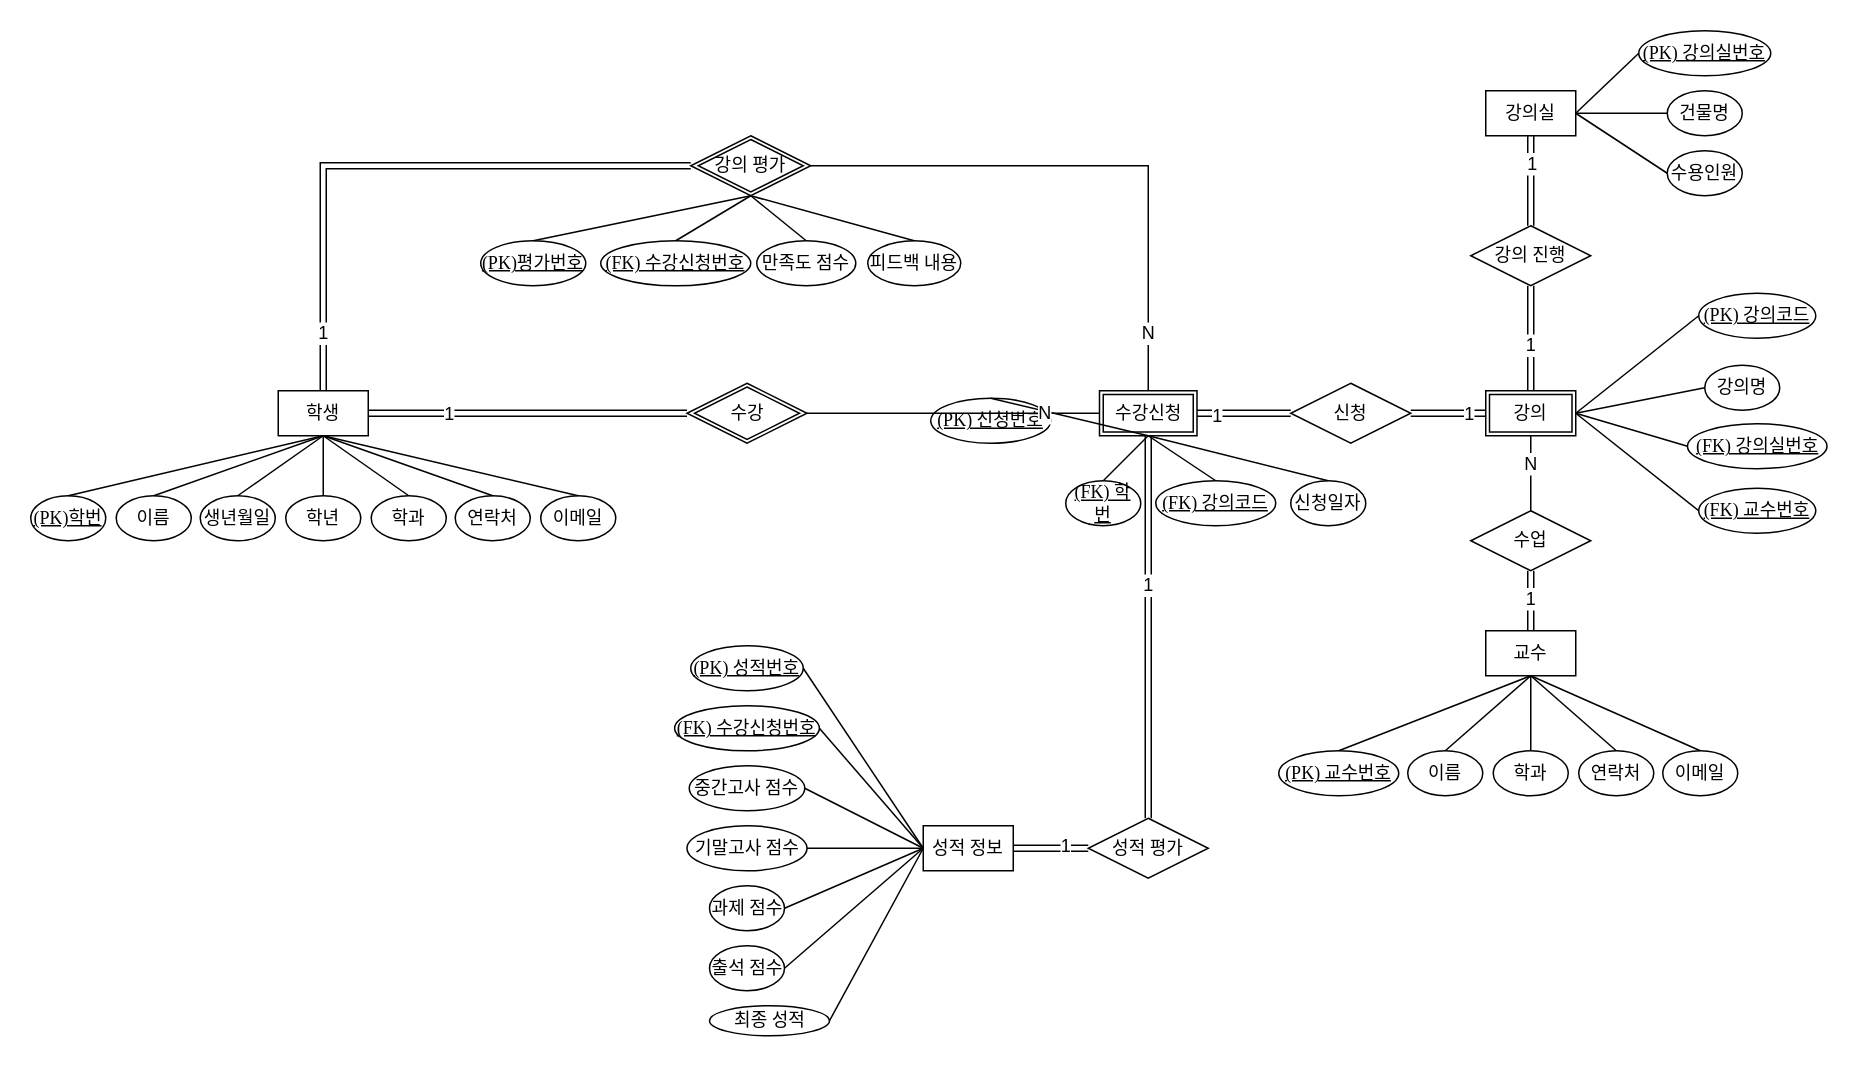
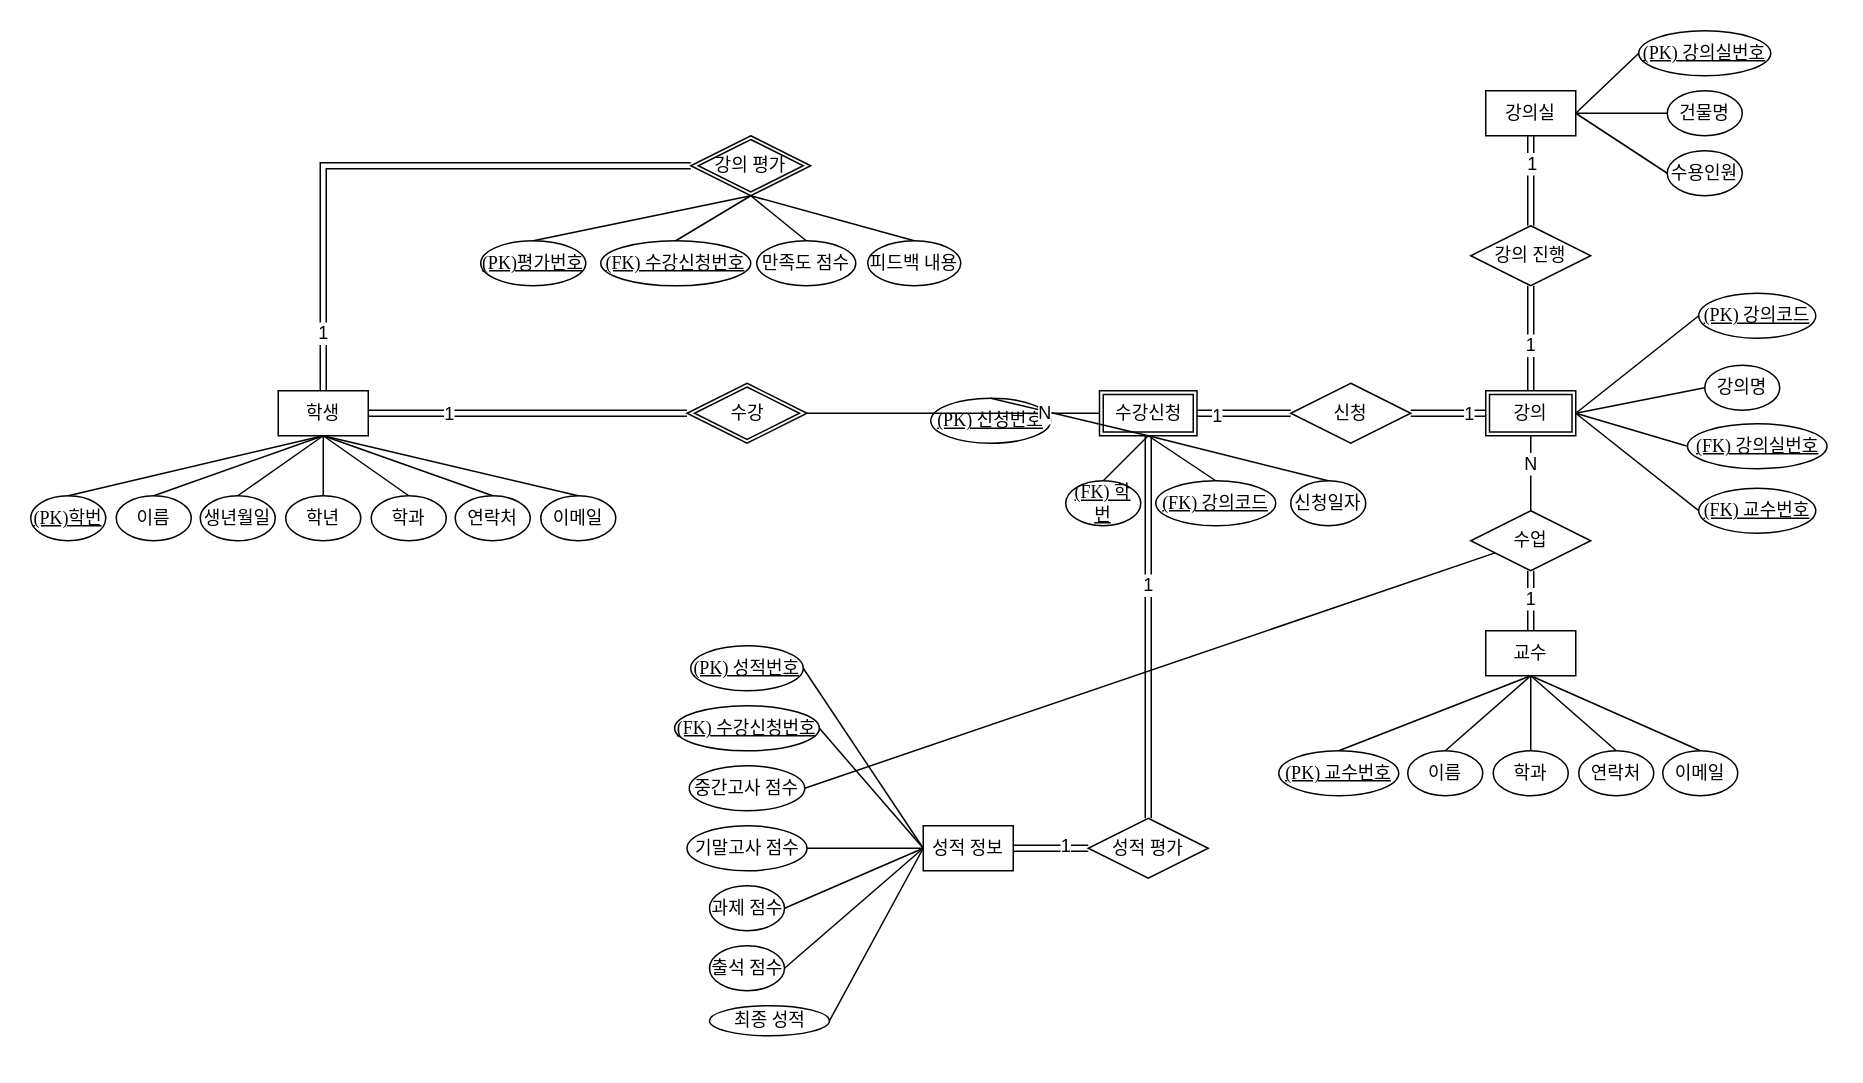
edge "강의 평가" -- "수강신청": removed, label "N"
edge "중간고사 점수" -- "성적 정보": now "중간고사 점수" -- "수업"
